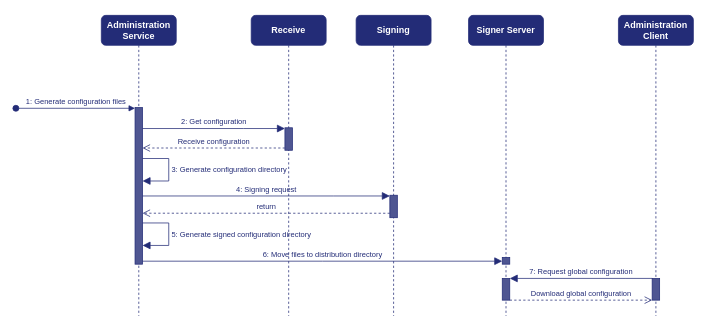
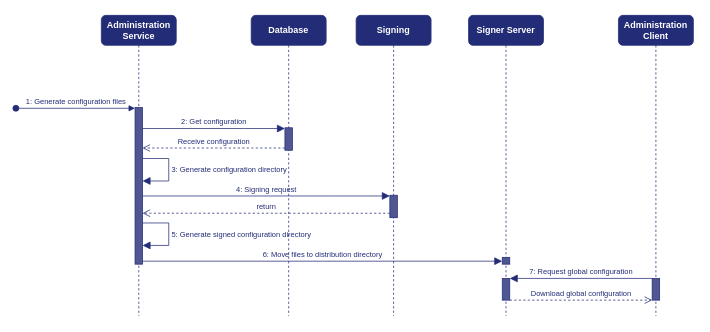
node "Receive": label "Receive" -> "Database"
